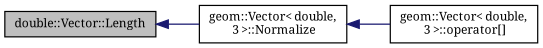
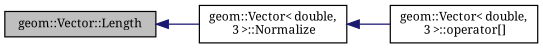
node "double::Vector::Length": label "double::Vector::Length" -> "geom::Vector::Length"
